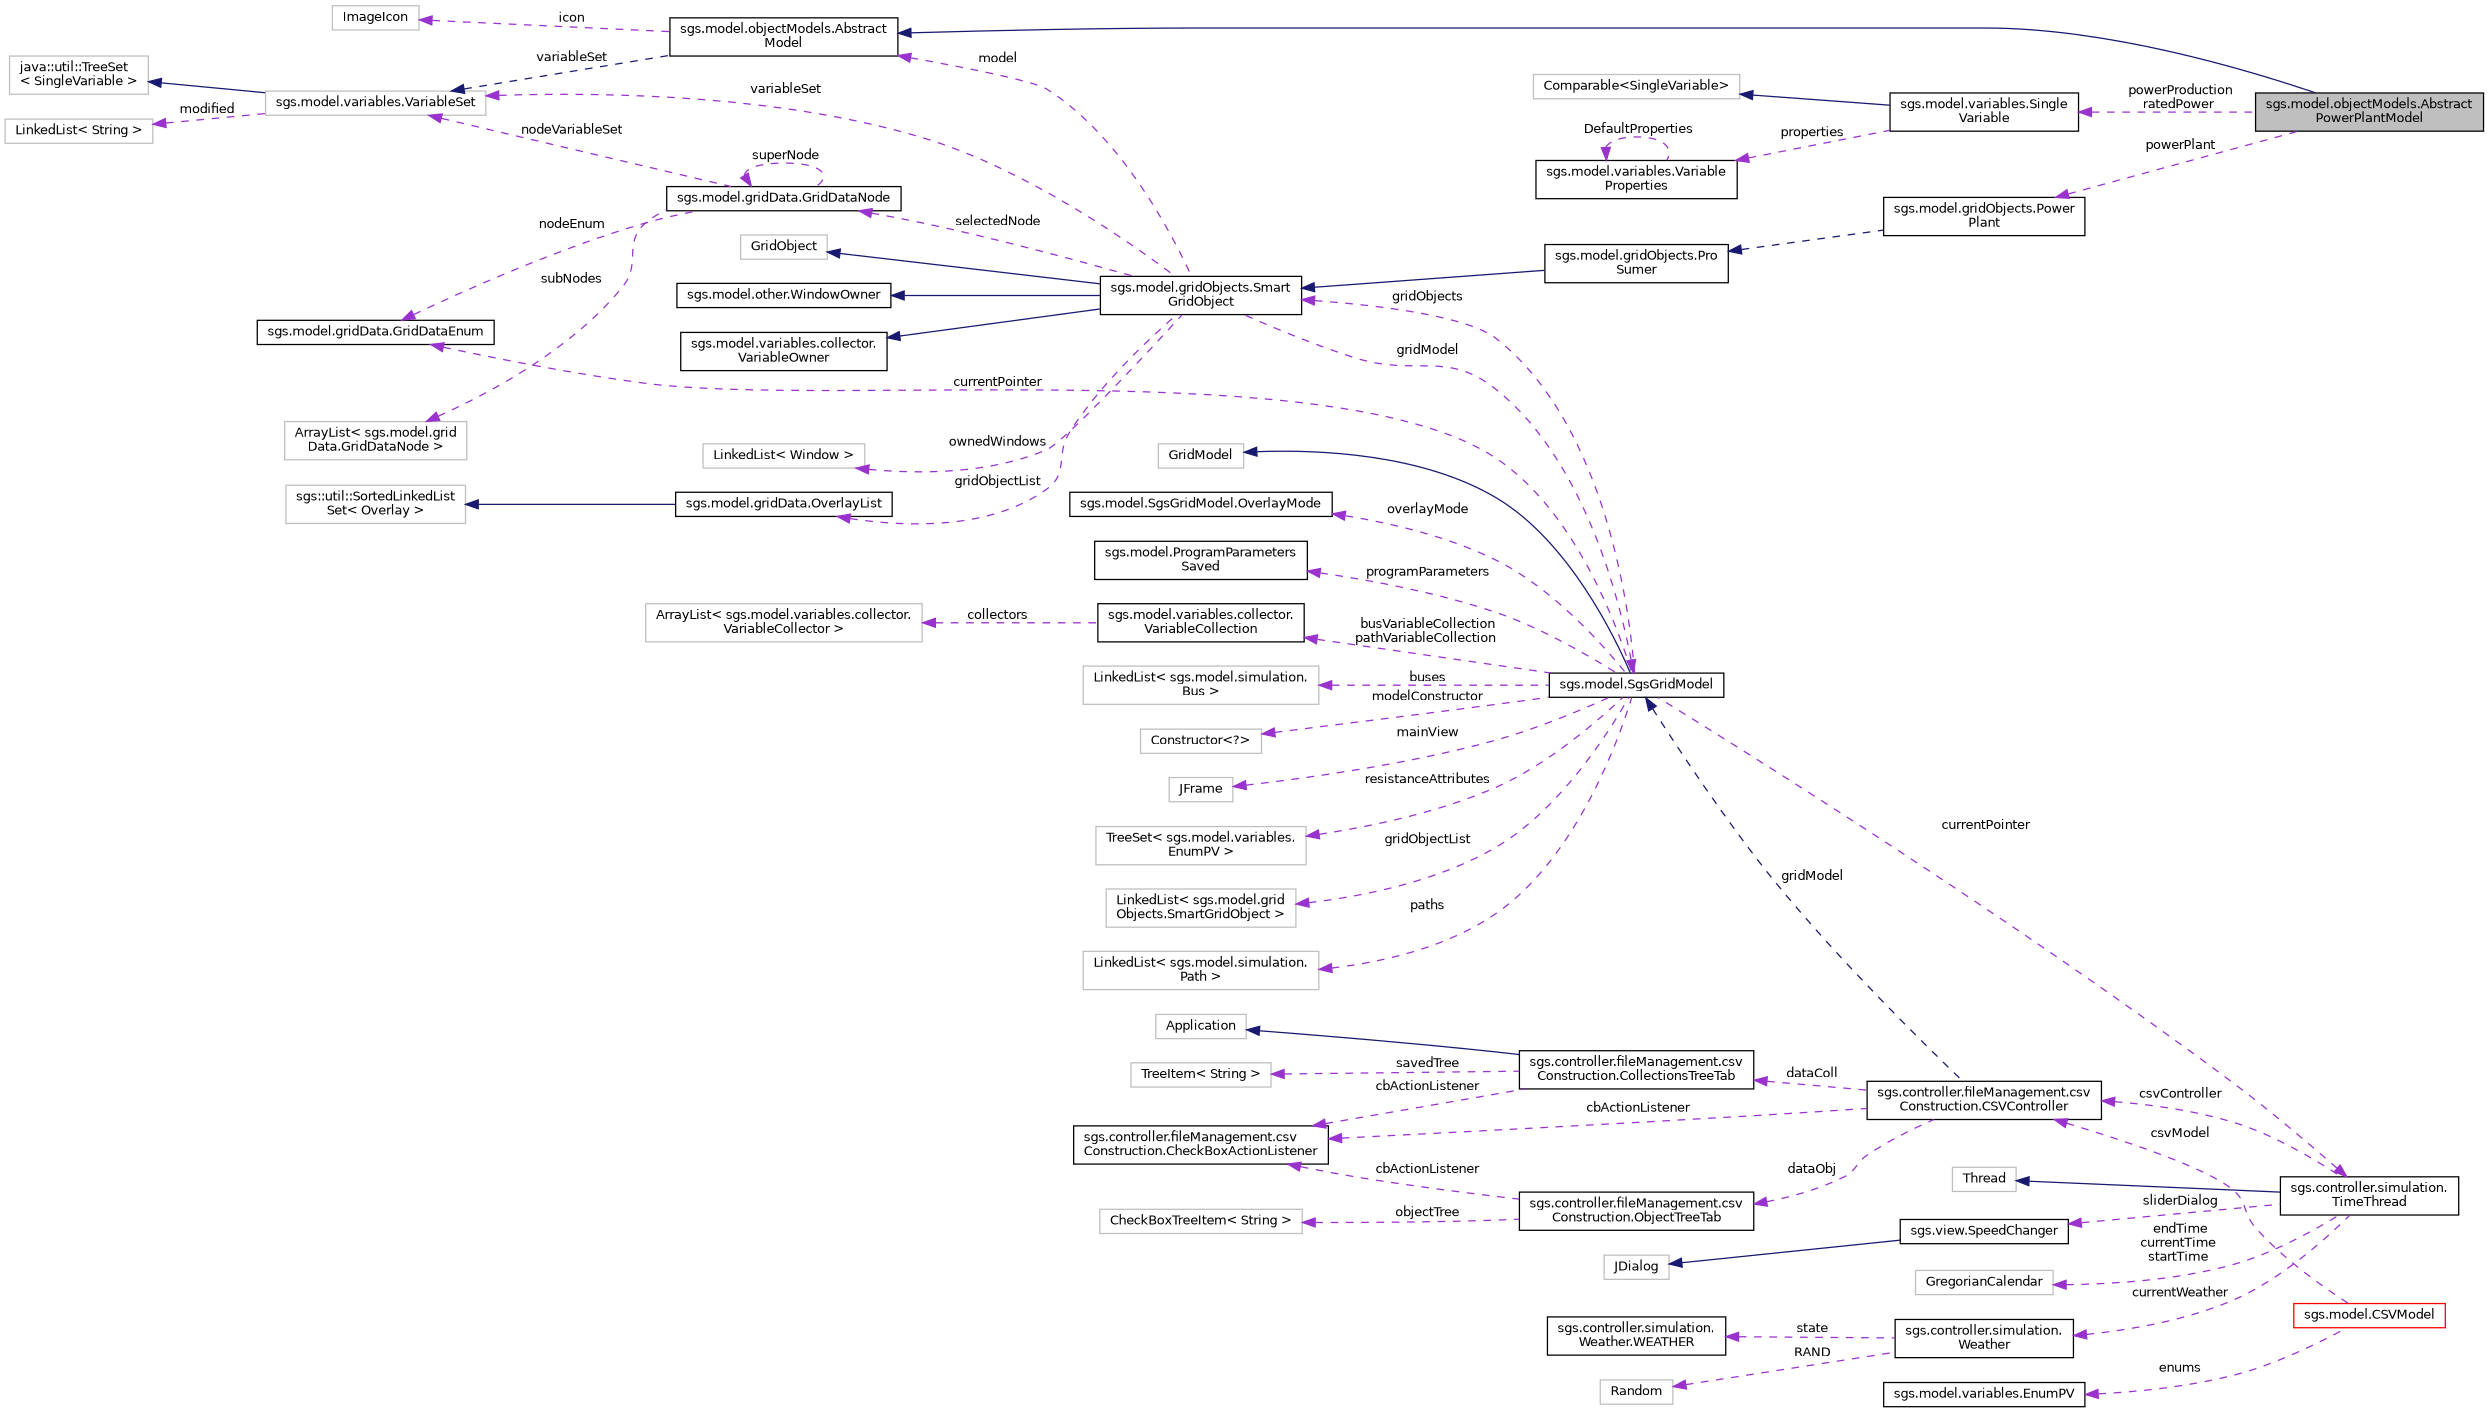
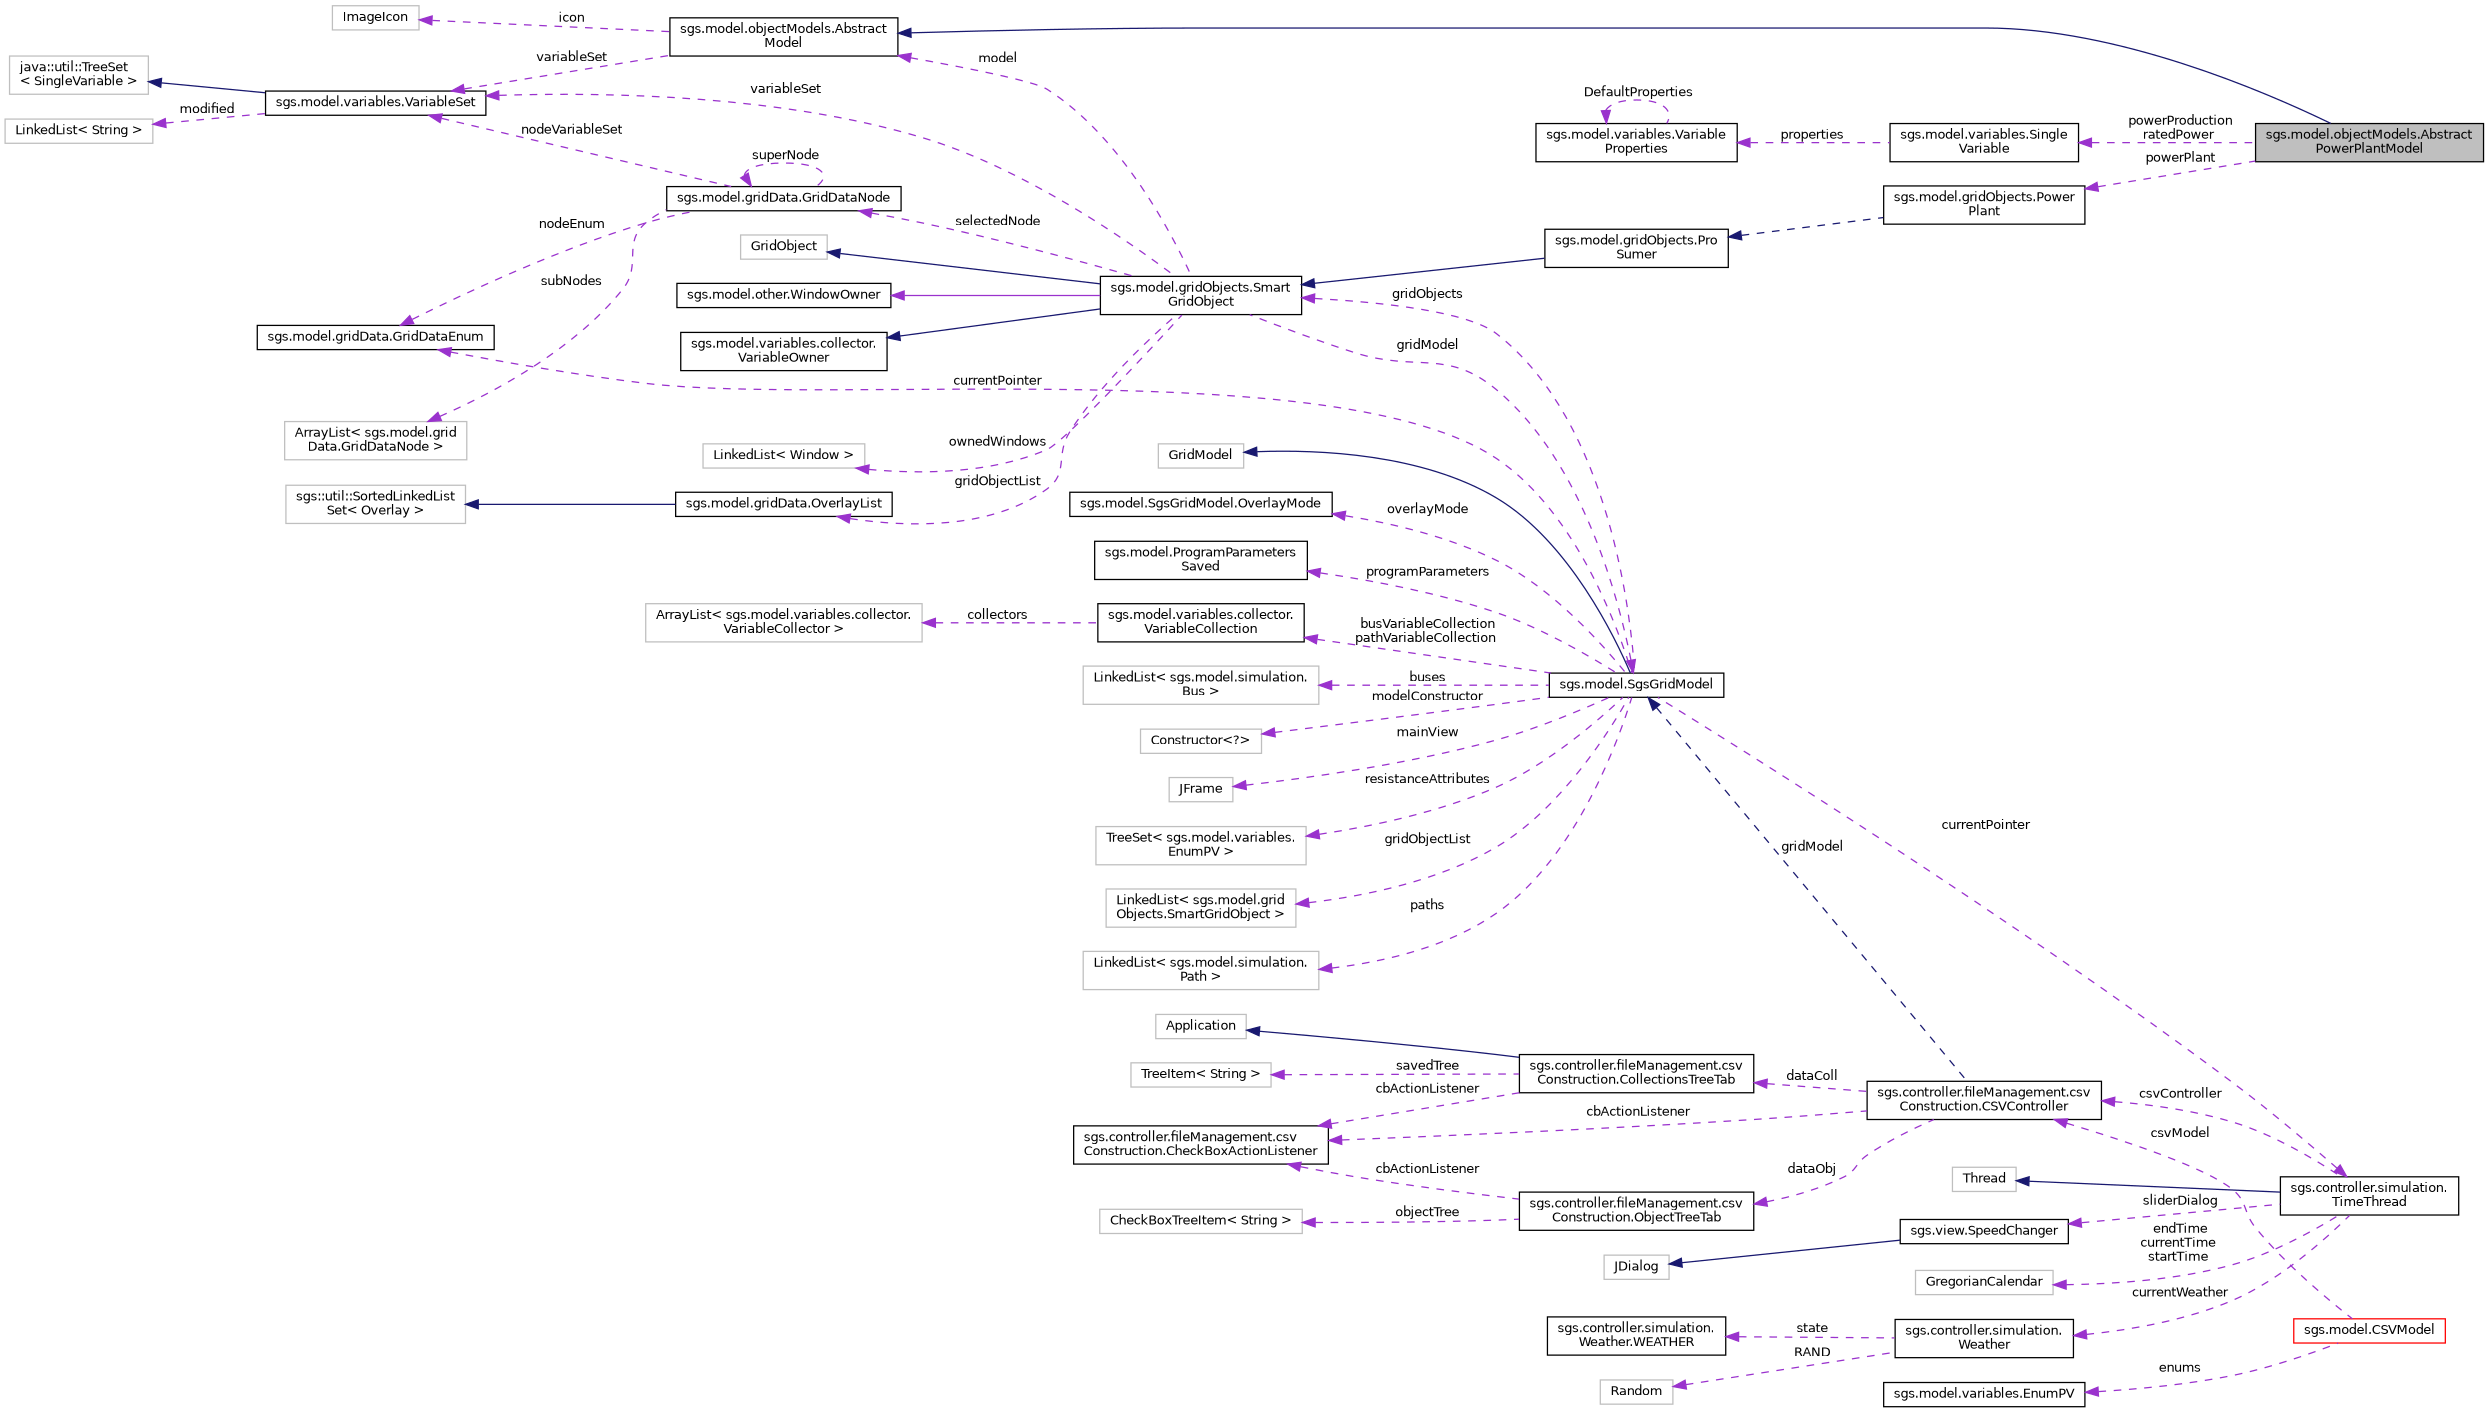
edge "sgs.model.objectModels.Abstract Model" -> "sgs.model.variables.VariableSet": color midnightblue -> darkorchid3
node "Comparable<SingleVariable>": removed
node "sgs.model.variables.VariableSet": color grey75 -> black
edge "sgs.model.gridObjects.Smart GridObject" -> "sgs.model.other.WindowOwner": color midnightblue -> darkorchid3
